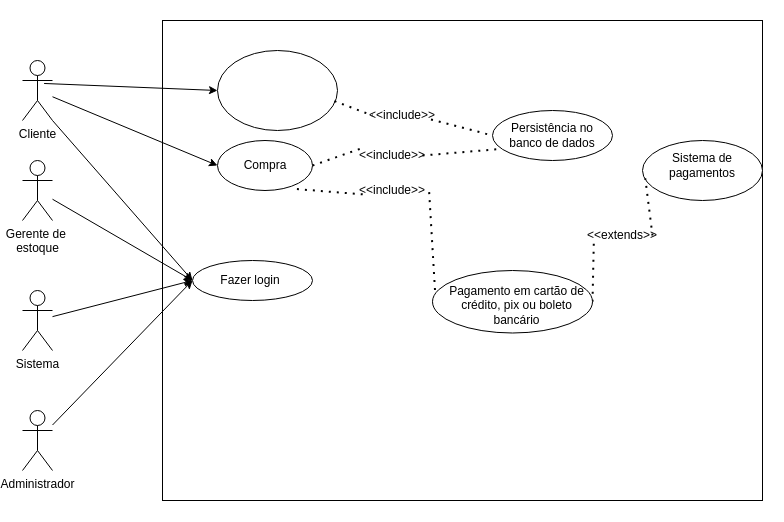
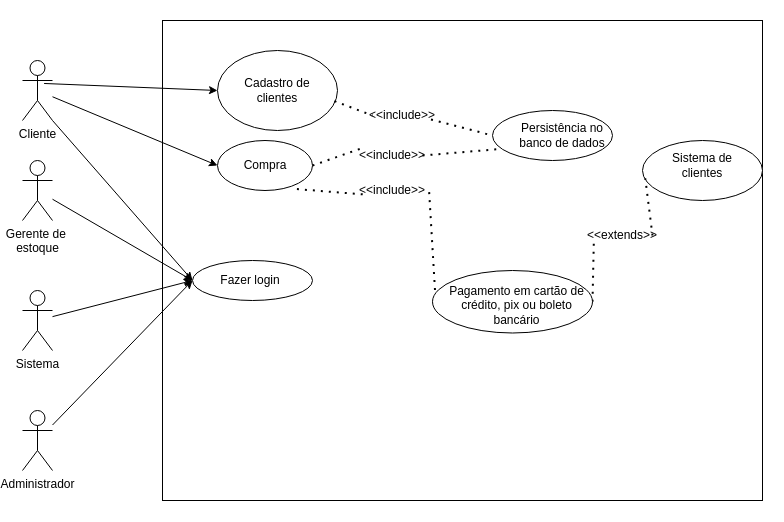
node "Cadastro de clientes": added
node "Persistência no banco de dados": moved (553, 136) -> (563, 136)
node "Sistema de pagamentos": label "Sistema de pagamentos" -> "Sistema de clientes"
